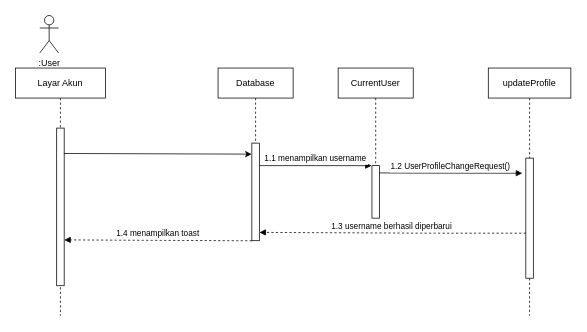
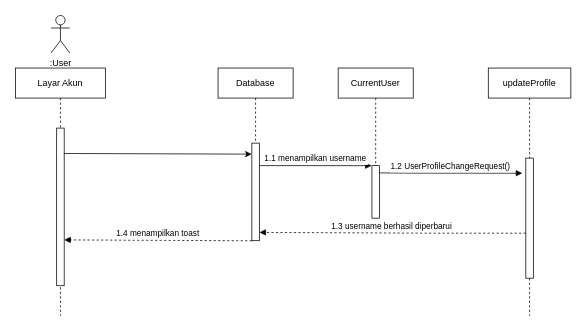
node ":User": moved (49, 34) -> (60, 34)
